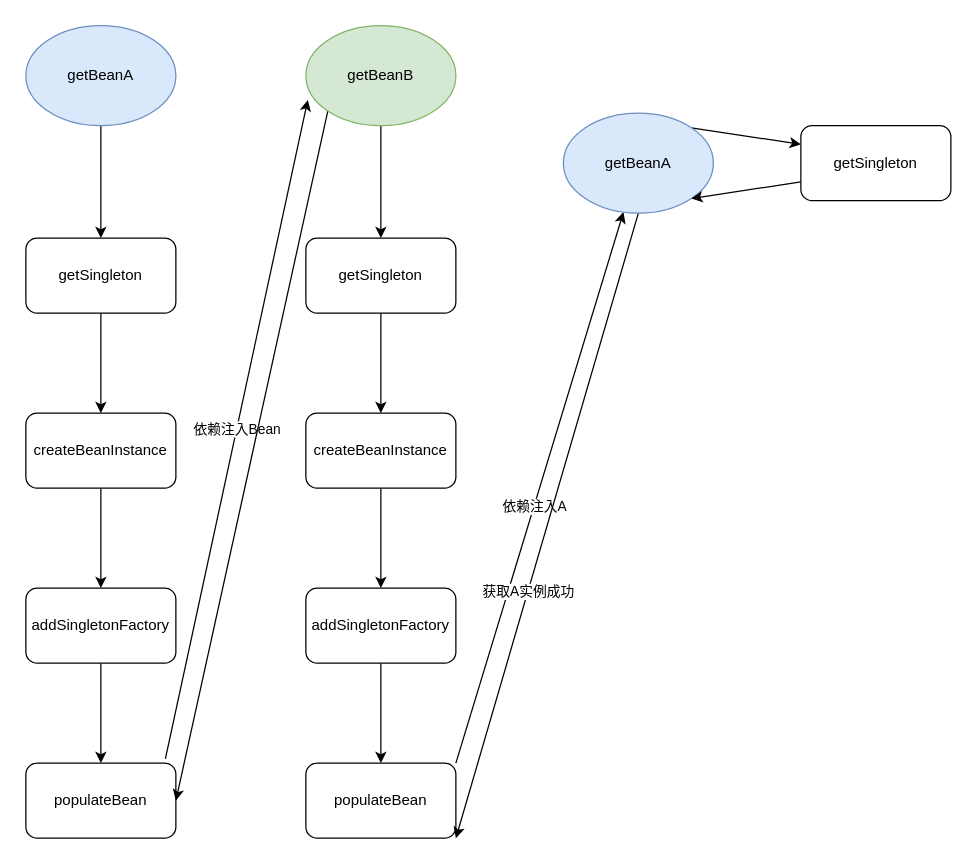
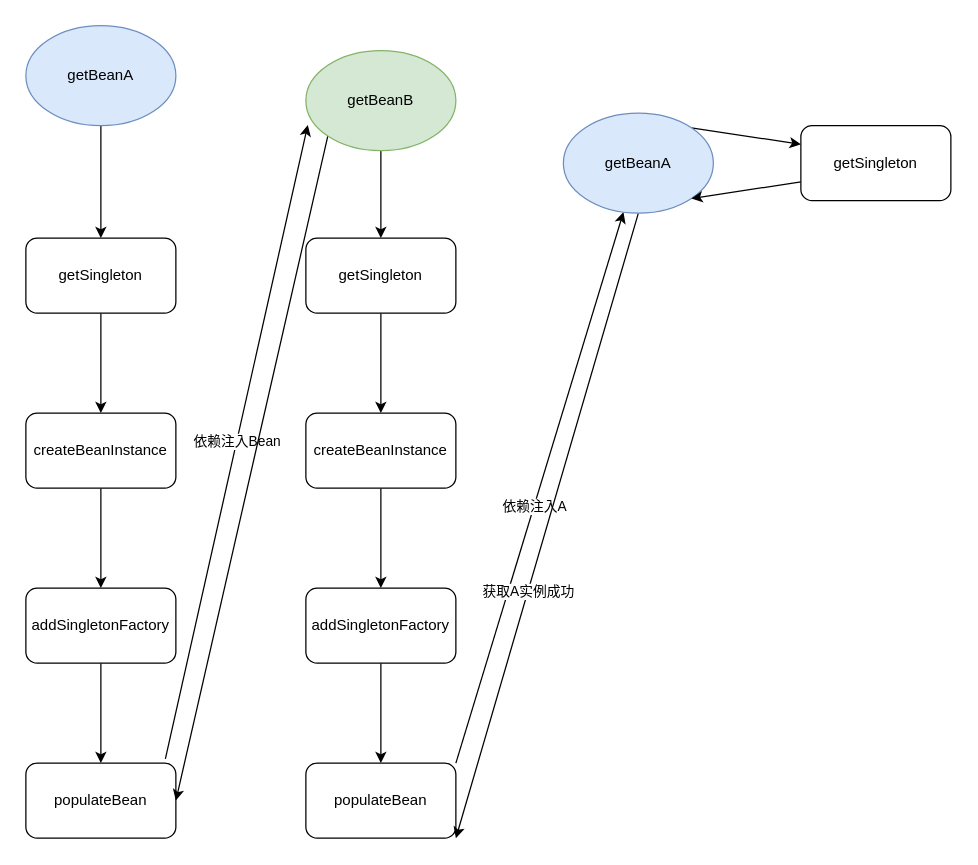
node "getBeanB": moved (381, 76) -> (381, 101)
